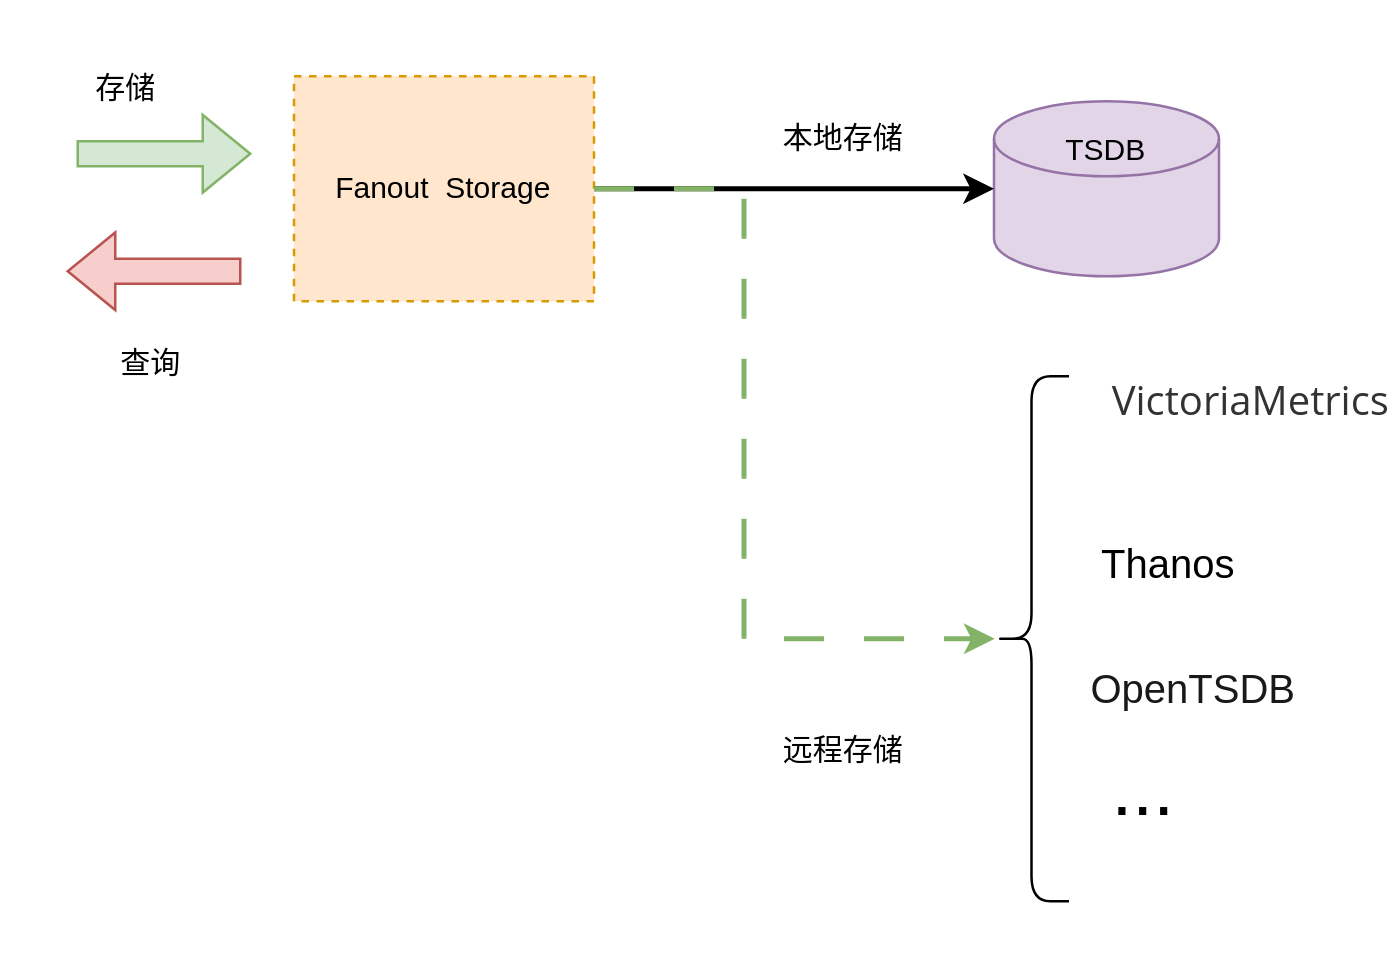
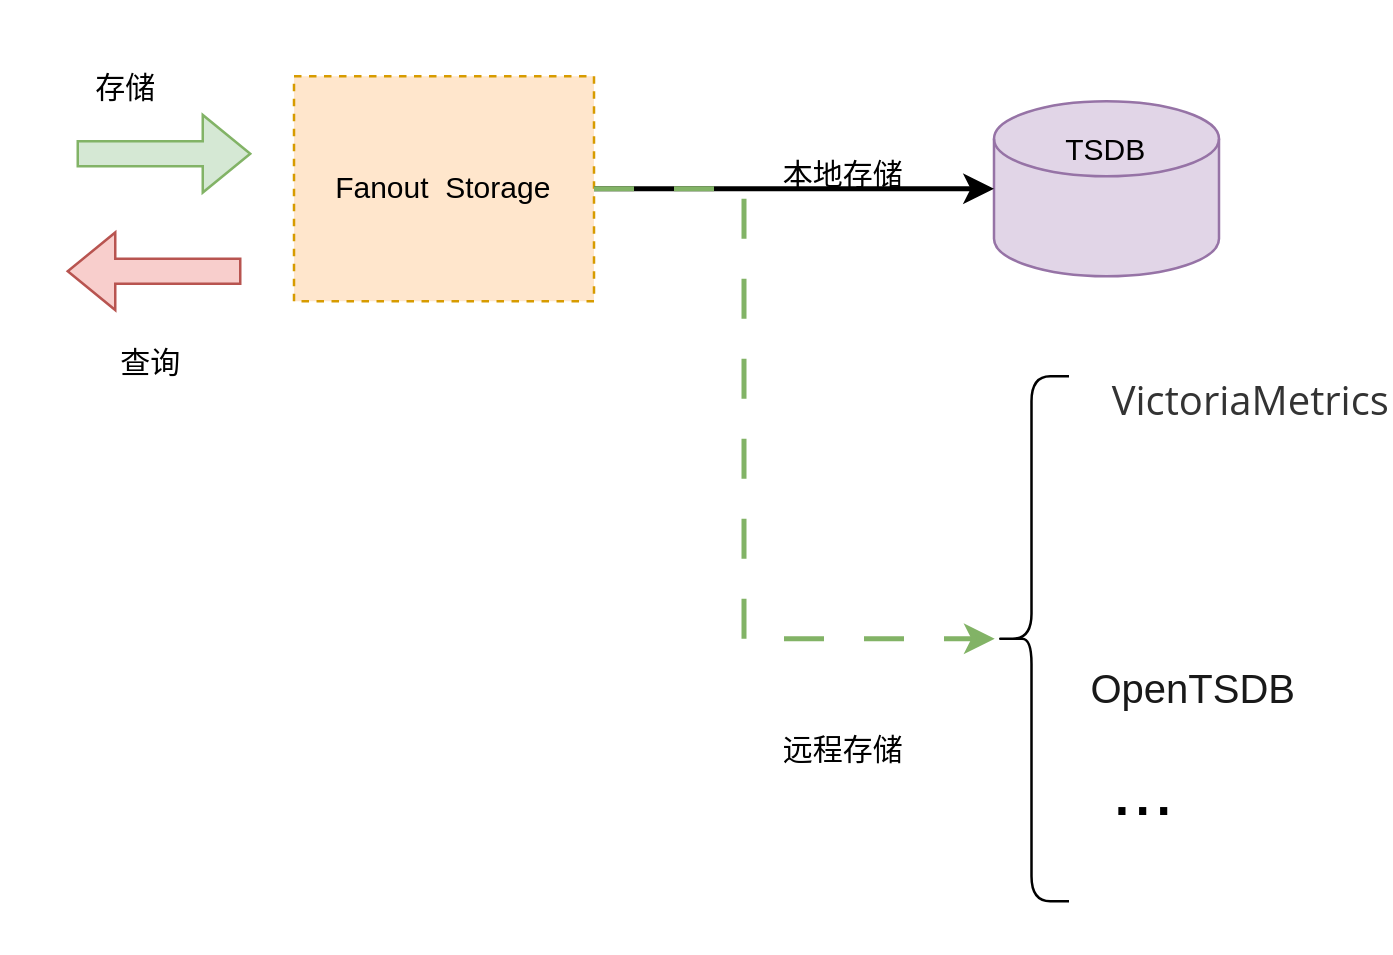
node "本地存储": moved (844, 139) -> (844, 176)
node "Thanos": removed
